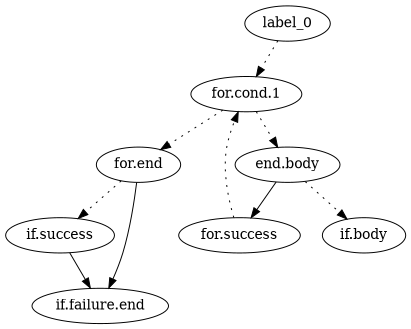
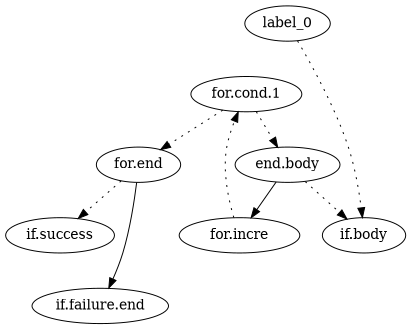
edge "label_0" -> "for.cond.1": now "label_0" -> "if.body"
node "for.success": label "for.success" -> "for.incre"
edge "if.success" -> "if.failure.end": removed
